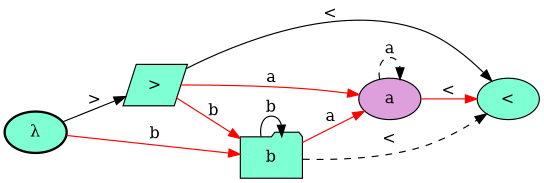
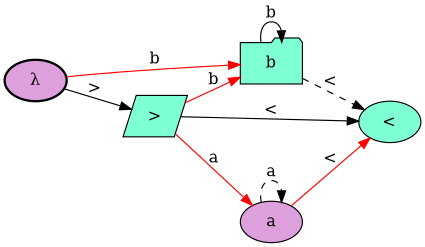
edge "b" -> "a": removed, label "a"
node "λ": fillcolor aquamarine -> plum
